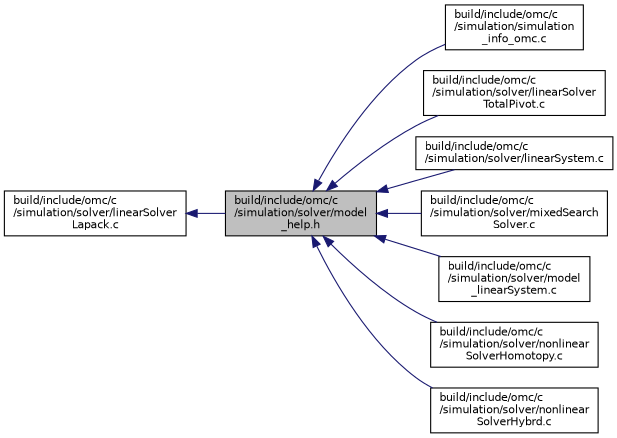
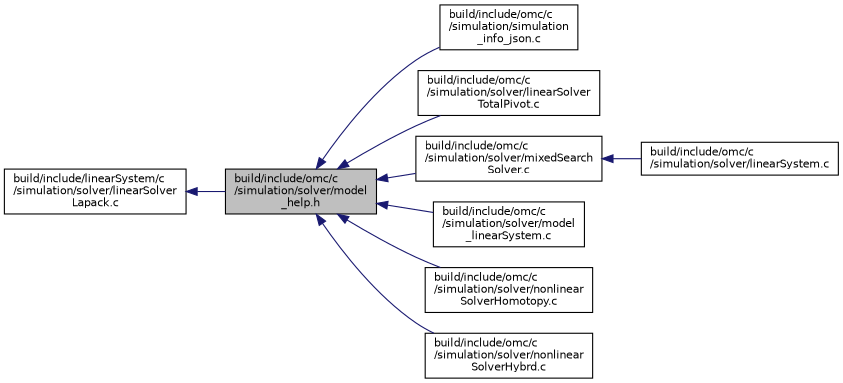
node "build/include/omc/c /simulation/simulation _info_omc.c": label "build/include/omc/c /simulation/simulation _info_omc.c" -> "build/include/omc/c /simulation/simulation _info_json.c"
edge "build/include/omc/c /simulation/solver/linearSystem.c" -> "build/include/omc/c /simulation/solver/model _help.h": now "build/include/omc/c /simulation/solver/linearSystem.c" -> "build/include/omc/c /simulation/solver/mixedSearch Solver.c"
node "build/include/omc/c /simulation/solver/linearSolver Lapack.c": label "build/include/omc/c /simulation/solver/linearSolver Lapack.c" -> "build/include/linearSystem/c /simulation/solver/linearSolver Lapack.c"
